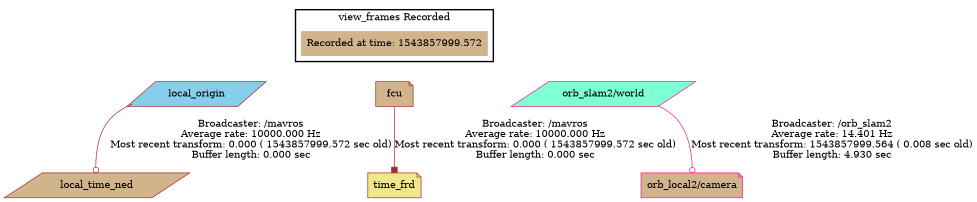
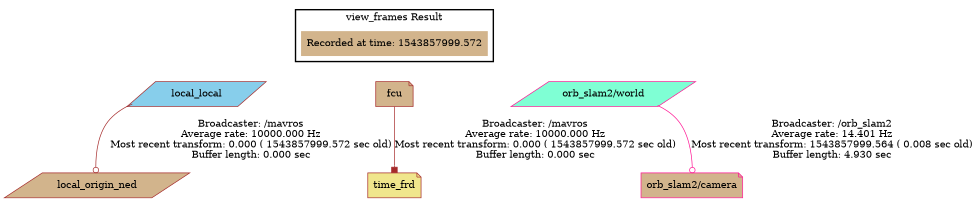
cluster "view_frames Recorded": label "view_frames Recorded" -> "view_frames Result"
node "local_origin": label "local_origin" -> "local_local"
node "local_time_ned": label "local_time_ned" -> "local_origin_ned"
node "orb_local2/camera": label "orb_local2/camera" -> "orb_slam2/camera"
